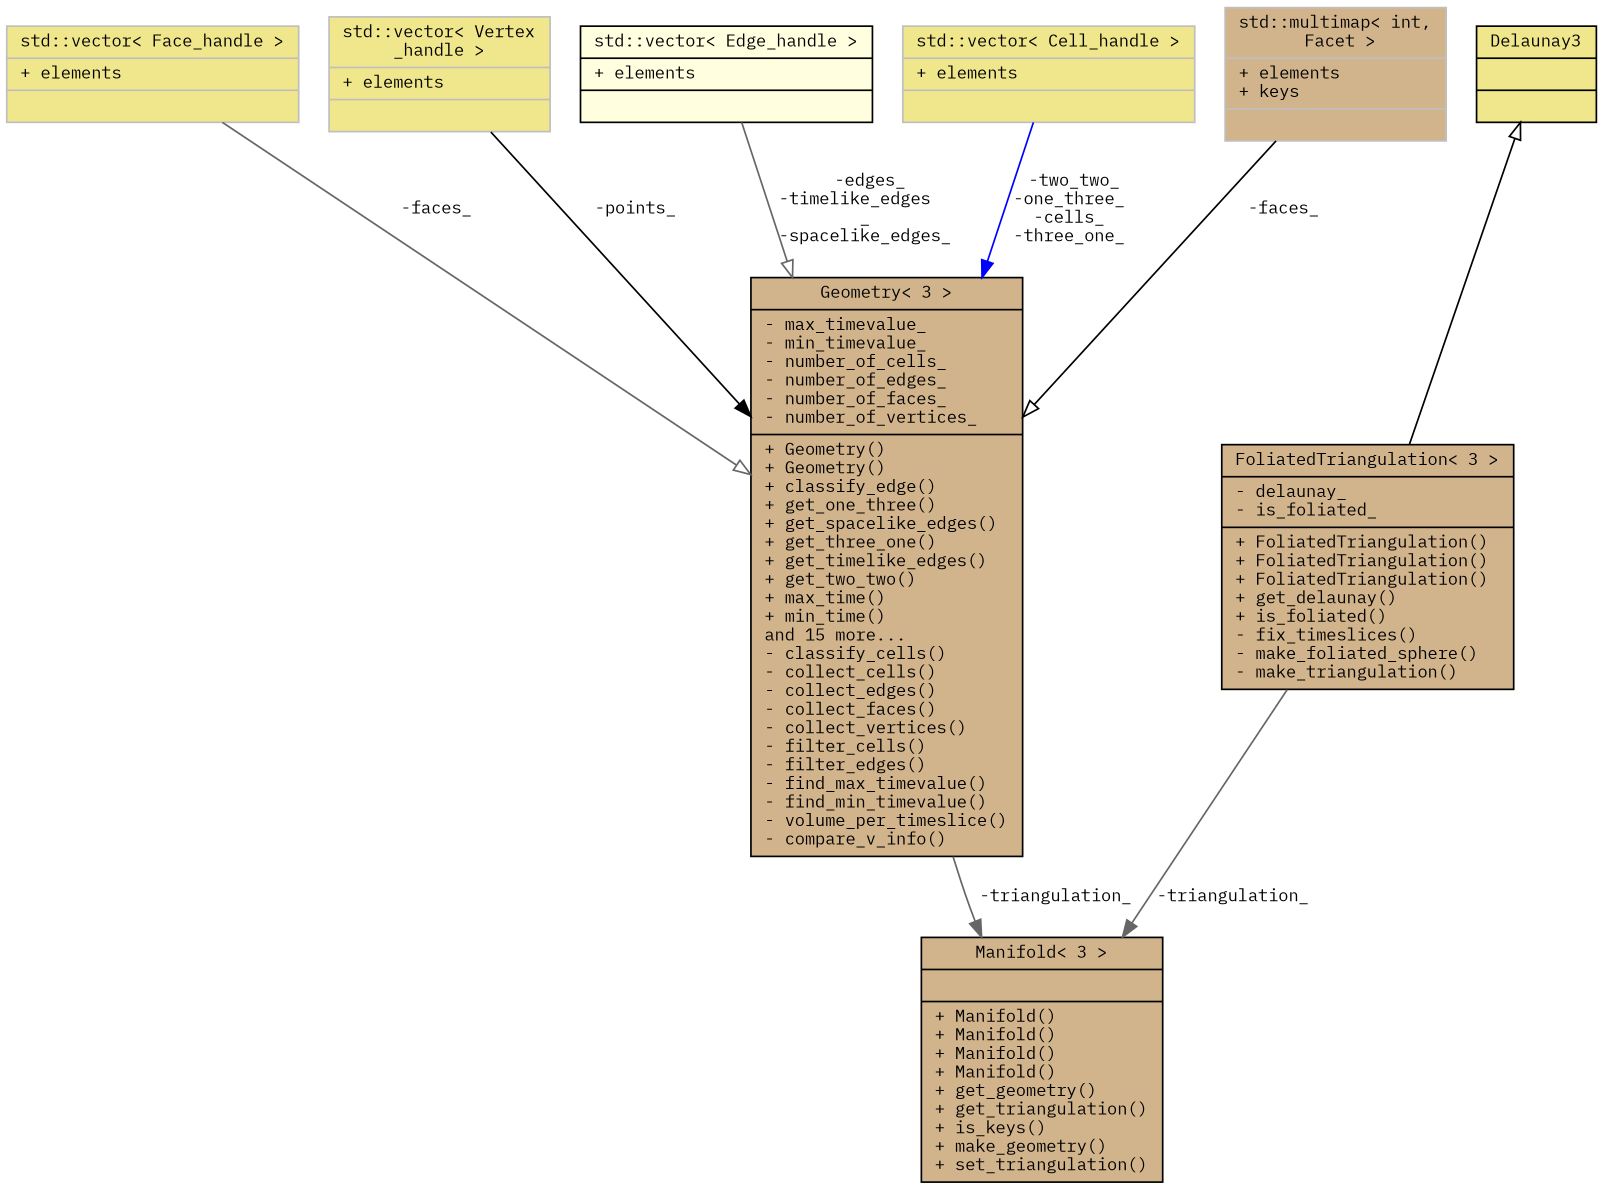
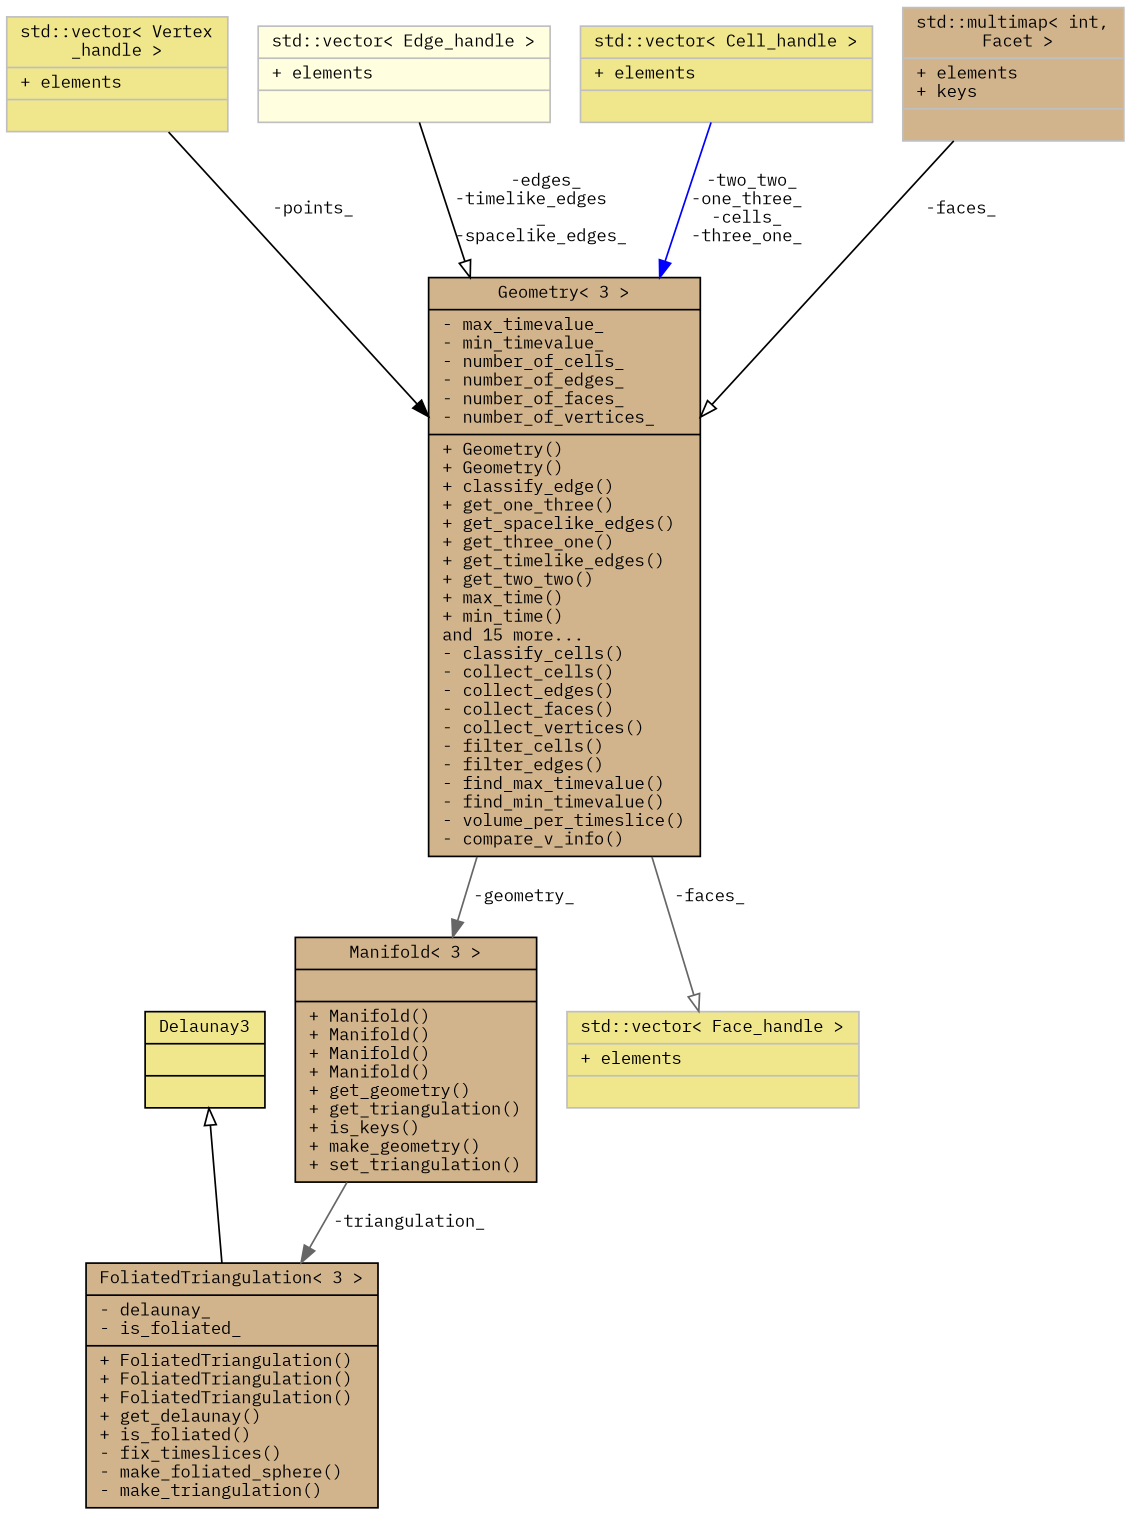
node "std::vector< Edge_handle >": color black -> grey75
edge "std::vector< Edge_handle >" -> "Geometry< 3 >": color gray40 -> black
edge "std::vector< Face_handle >" -> "Geometry< 3 >": reversed
edge "FoliatedTriangulation< 3 >" -> "Manifold< 3 >": reversed
edge "Geometry< 3 >" -> "Manifold< 3 >": label " -triangulation_" -> " -geometry_"
